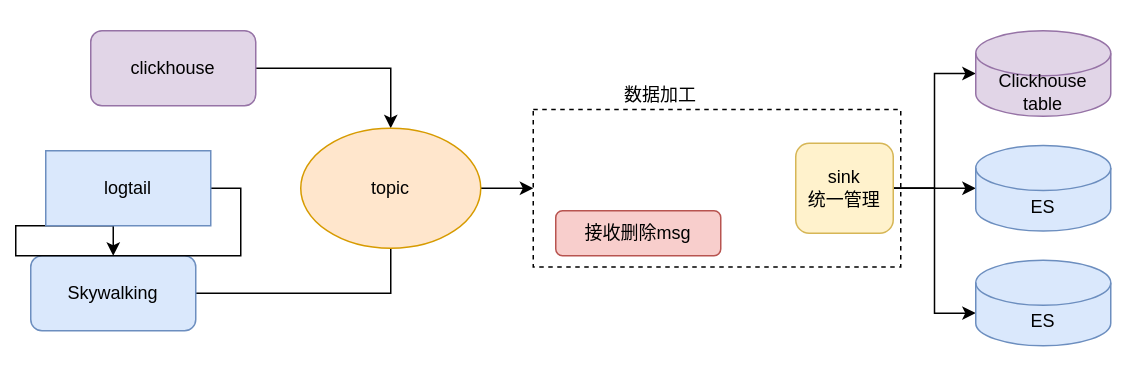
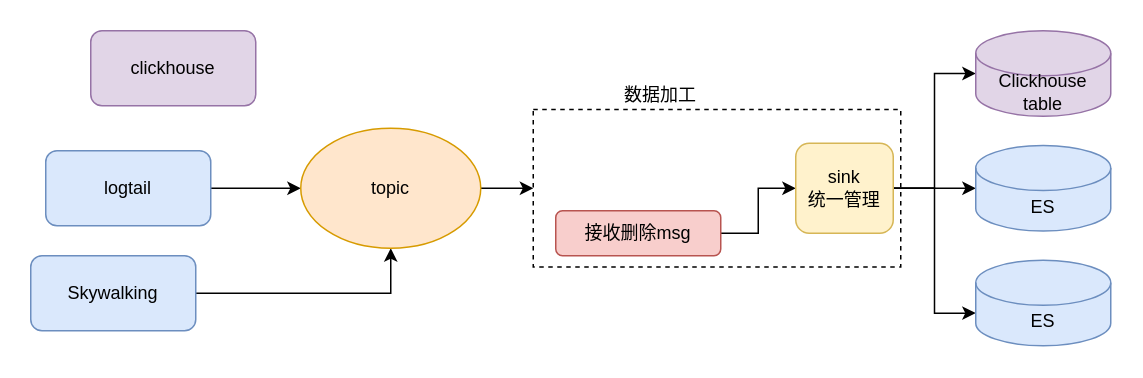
edge "clickhouse" -> "topic": removed
node "logtail": shape rectangle -> rounded rectangle
edge "接收删除msg" -> "sink 统一管理": added
edge "topic" -- "Skywalking": arrowhead none -> classic
edge "logtail" -> "Skywalking": now "logtail" -> "topic"
